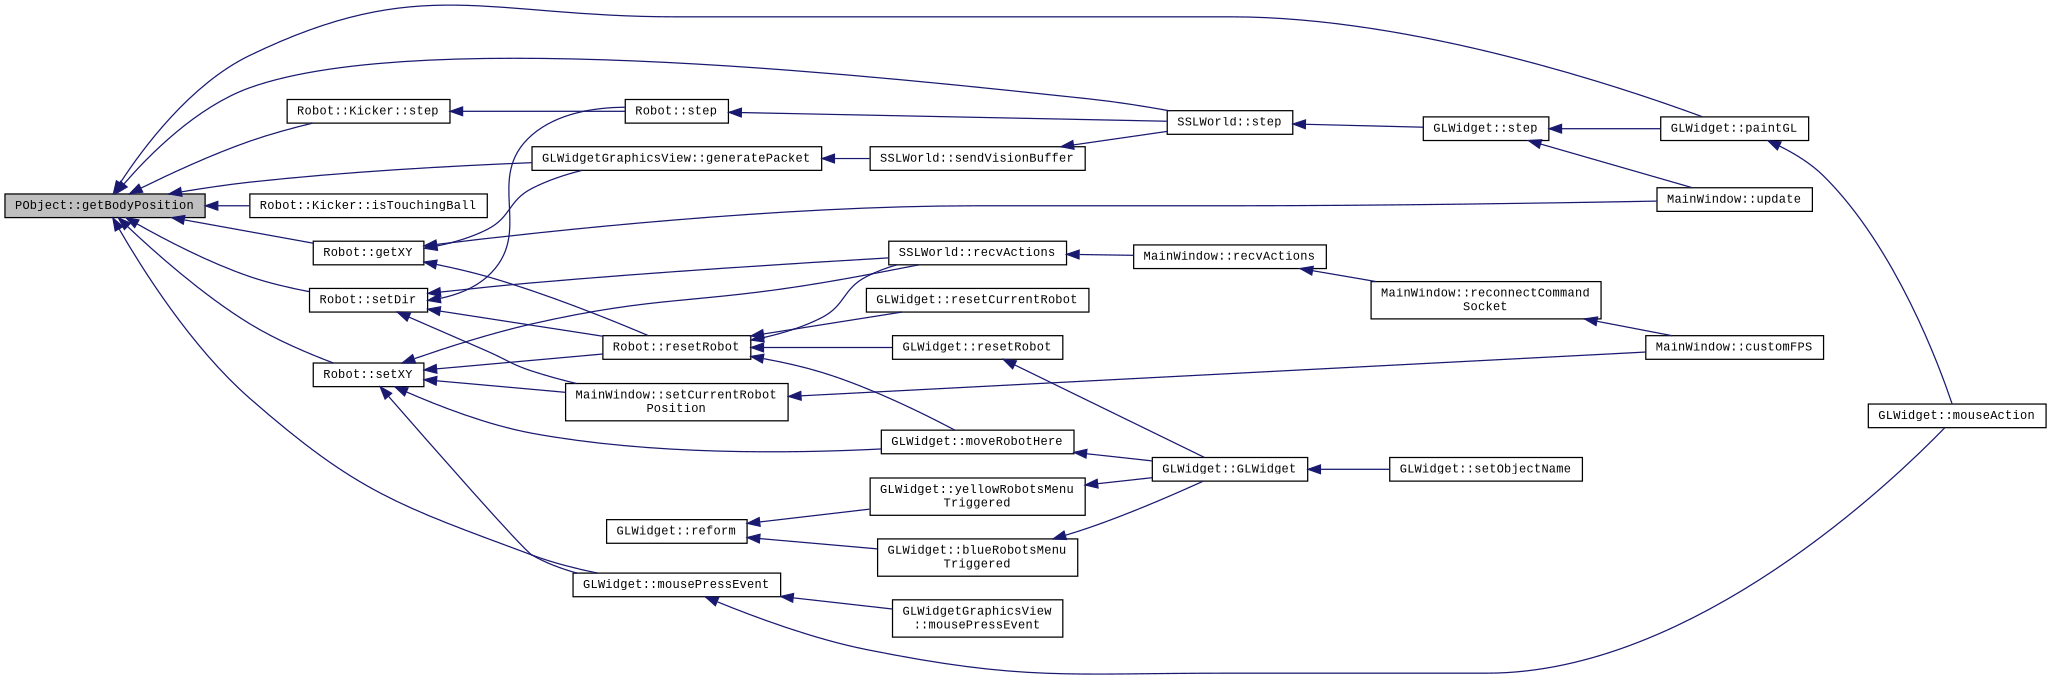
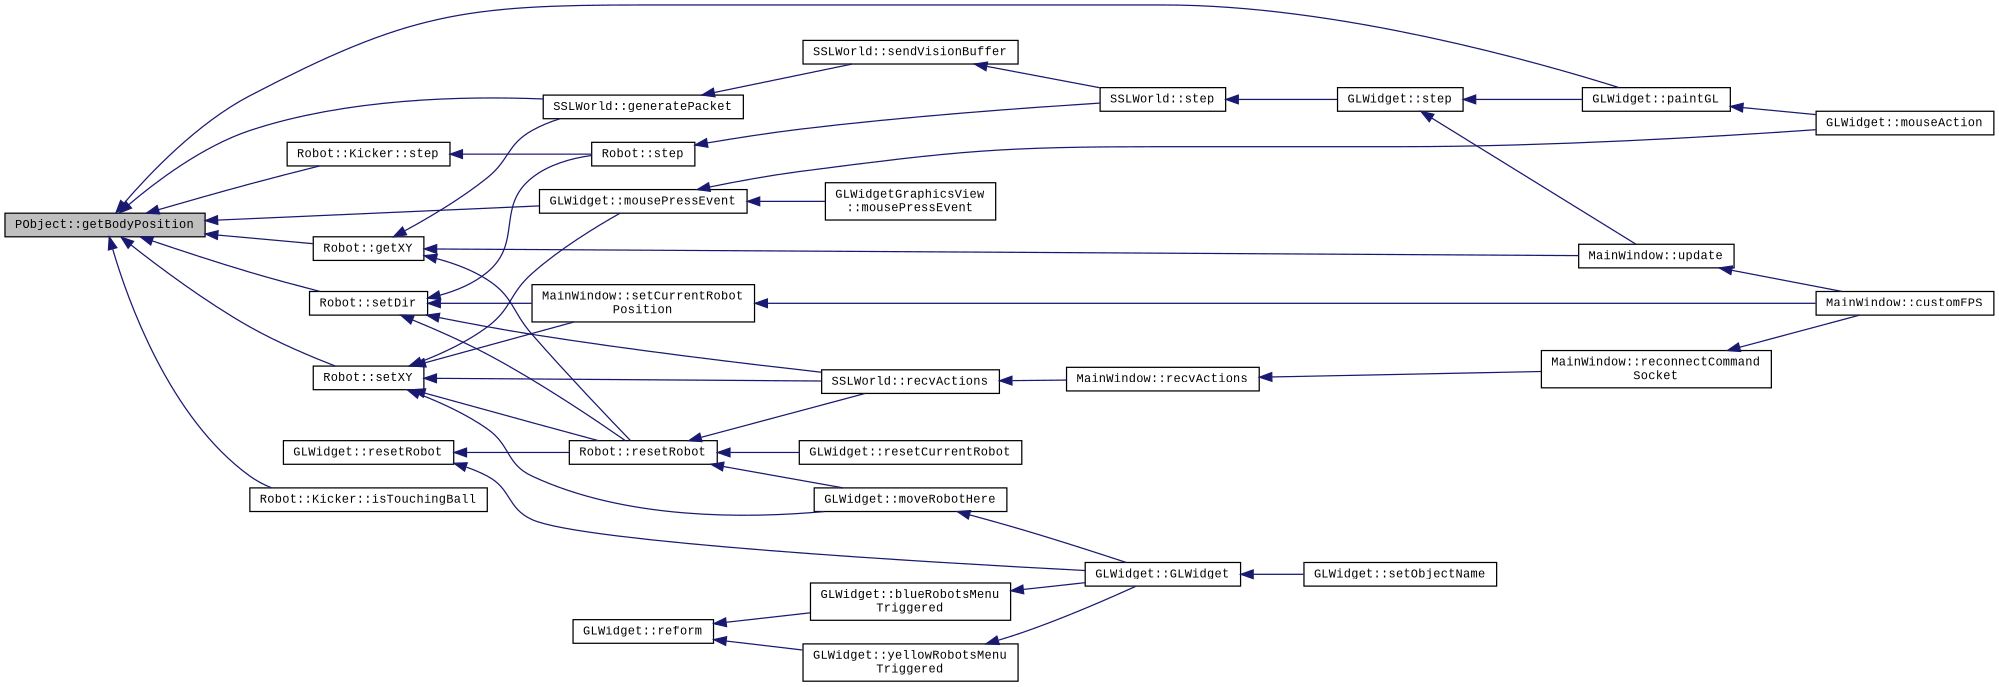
edge "SSLWorld::step" -> "PObject::getBodyPosition": removed
node "GLWidgetGraphicsView::generatePacket": label "GLWidgetGraphicsView::generatePacket" -> "SSLWorld::generatePacket"
edge "MainWindow::customFPS" -> "MainWindow::update": added
edge "GLWidget::resetRobot" -> "Robot::resetRobot": reversed
